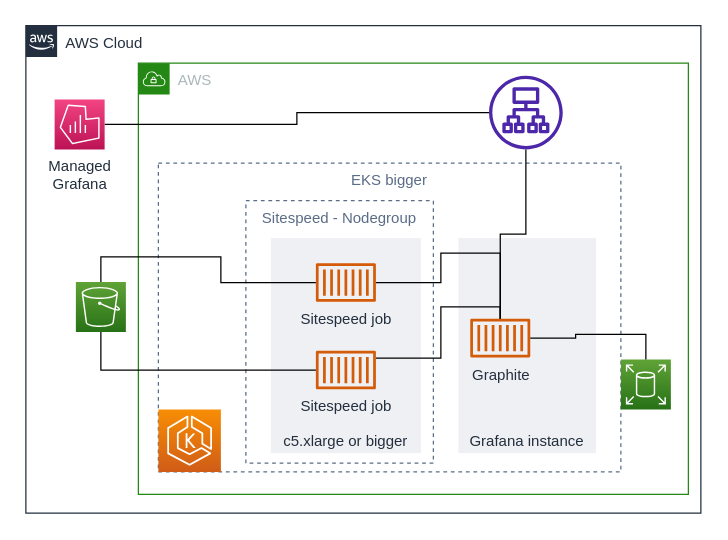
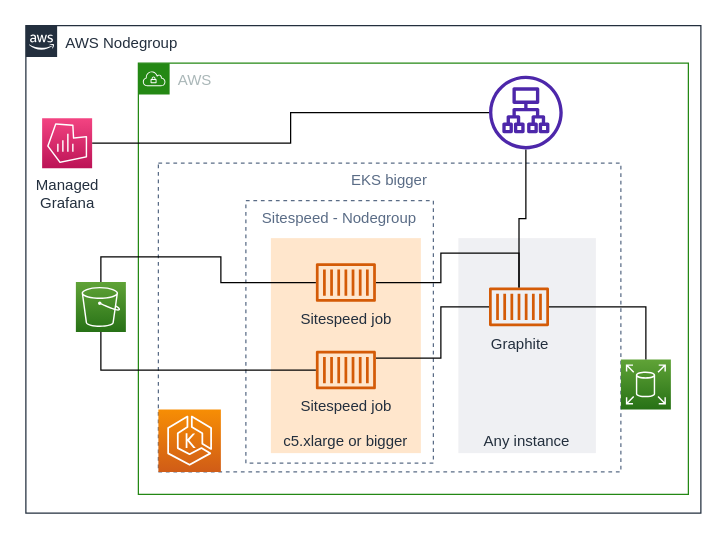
node "AWS Cloud": label "AWS Cloud" -> "AWS Nodegroup"
node "Managed Grafana": moved (79, 124) -> (67, 143)
node "Graphite": moved (500, 338) -> (519, 307)
node "c5.xlarge or bigger": fillcolor #eff0f3 -> #ffe6cc
node "Grafana instance": label "Grafana instance" -> "Any instance"
